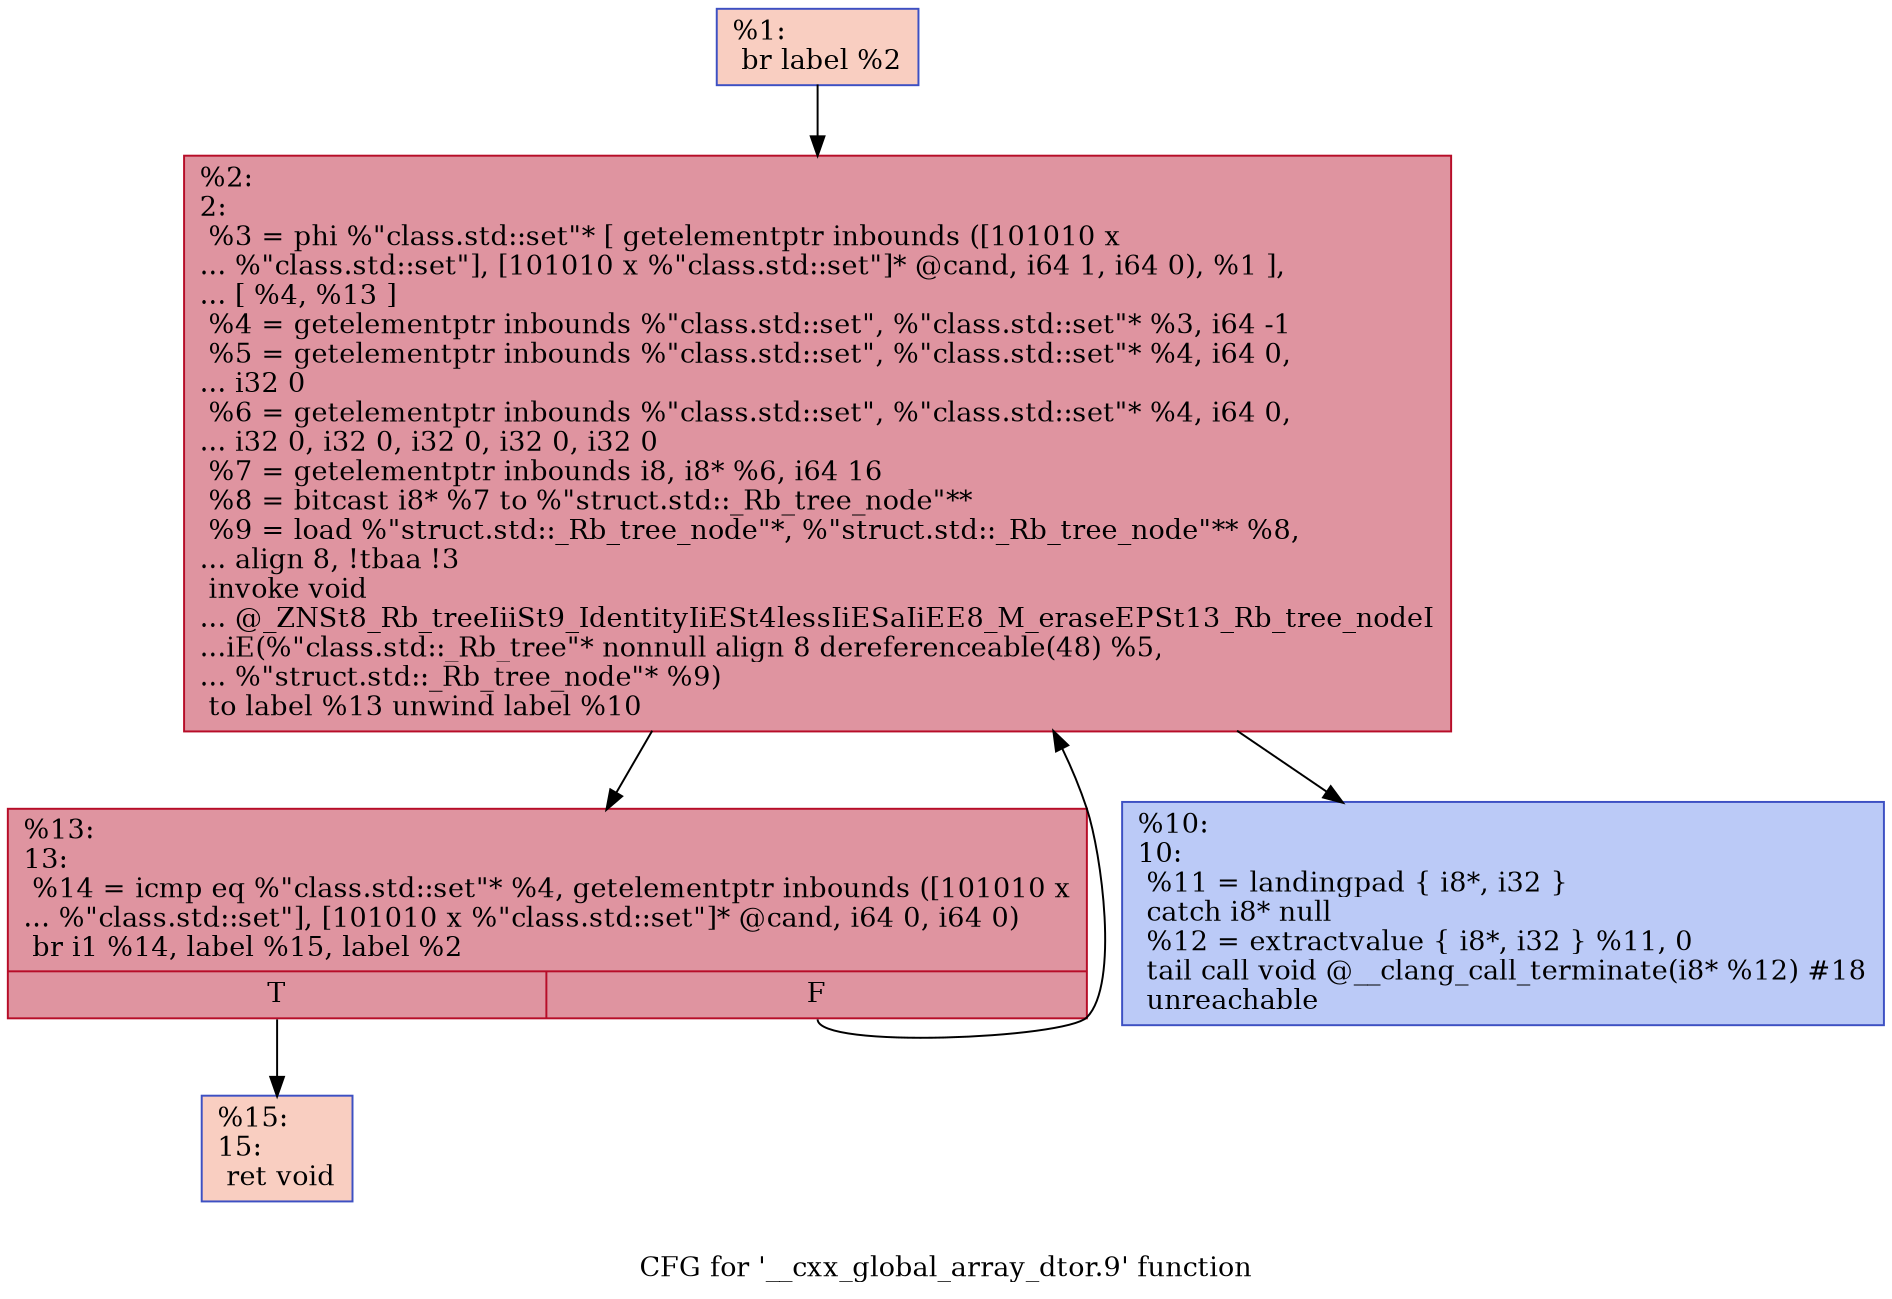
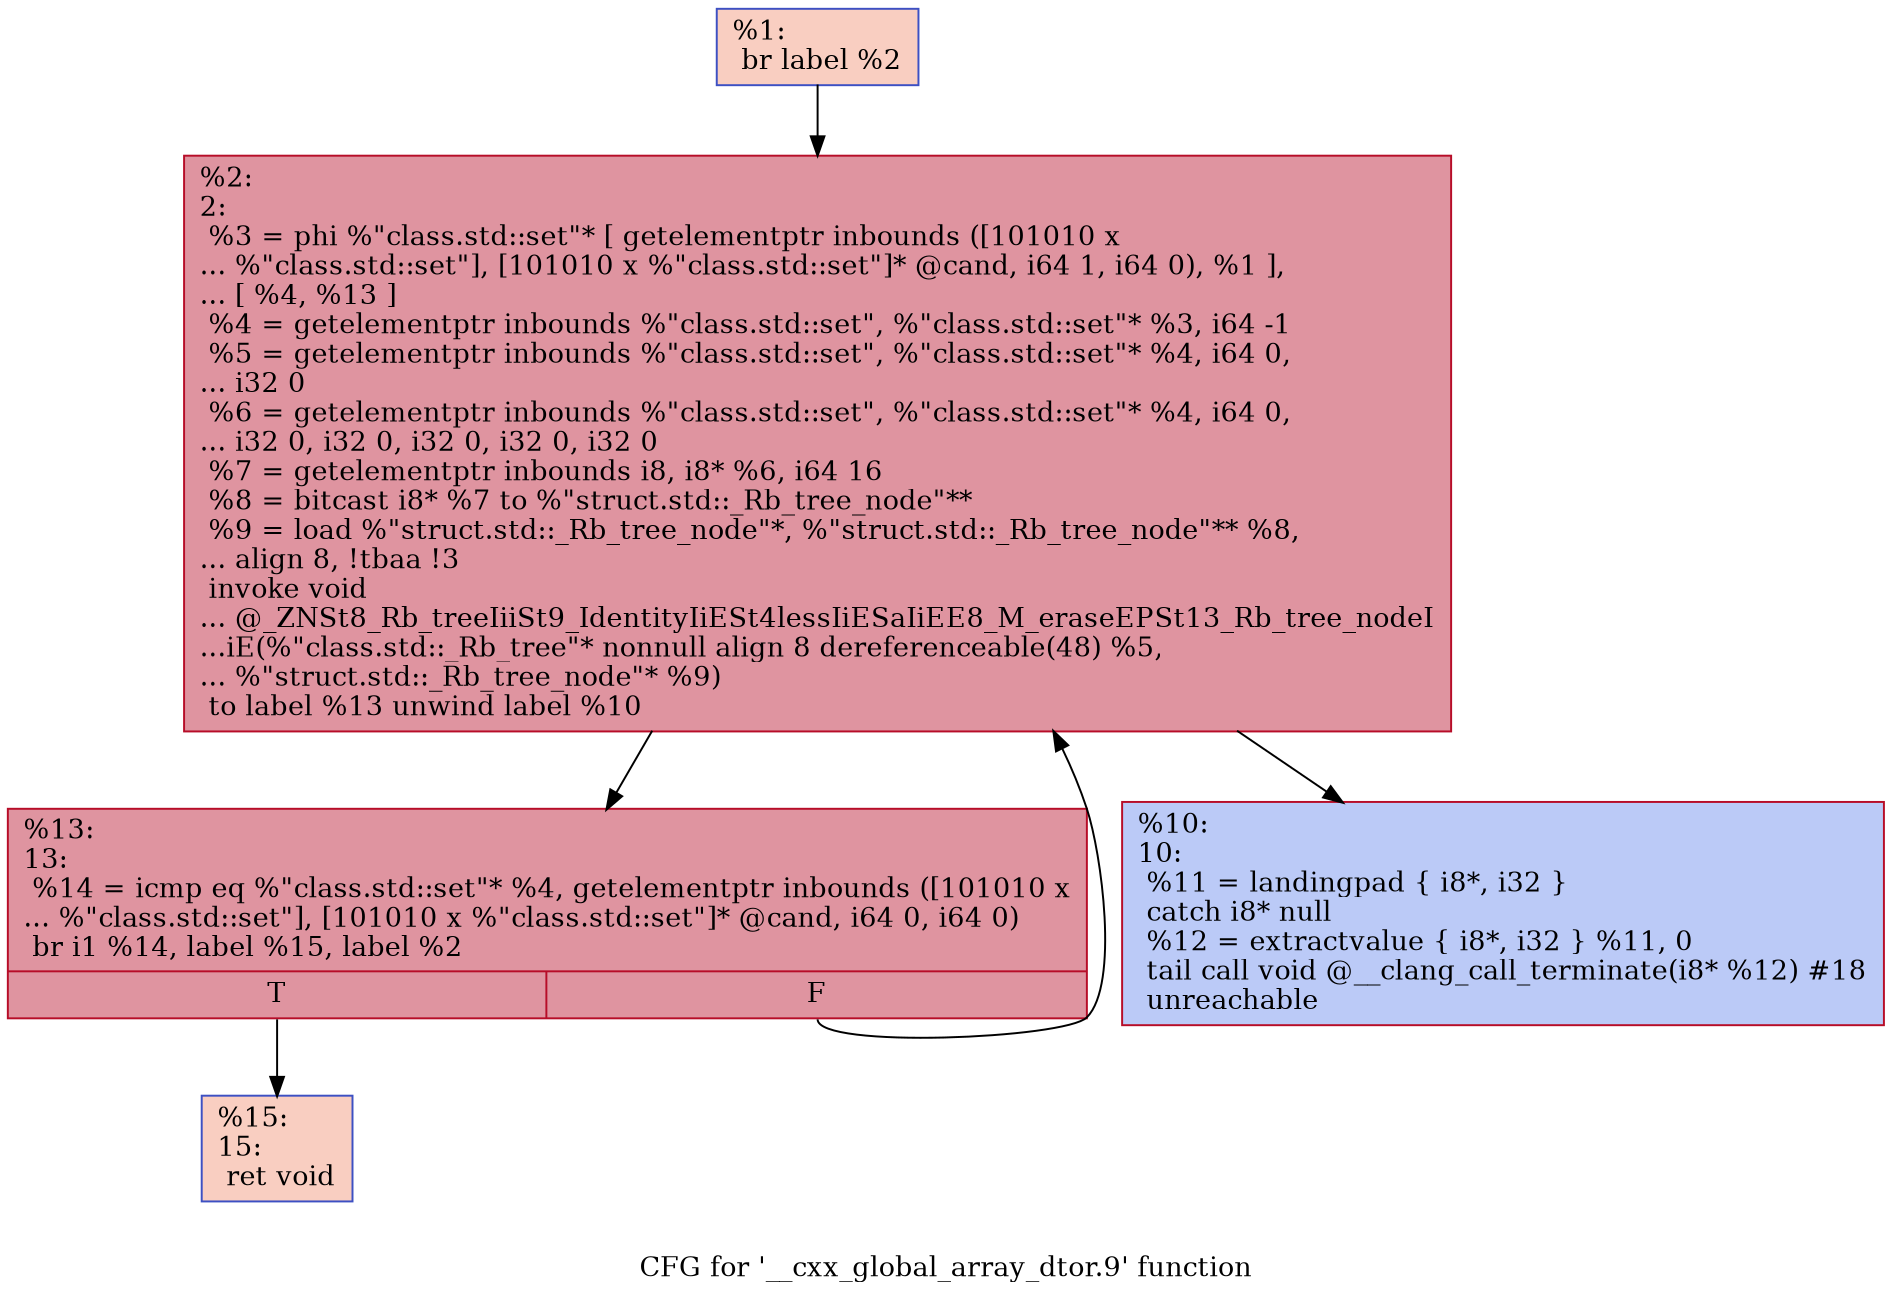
node "%10:": color #3d50c3ff -> #b70d28ff
